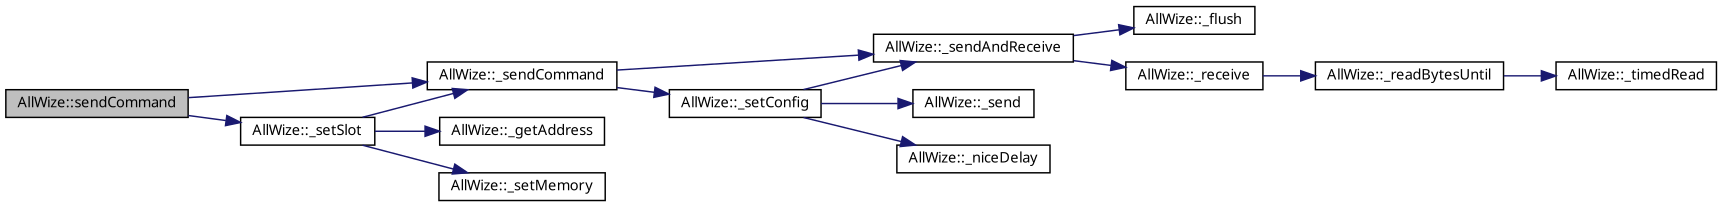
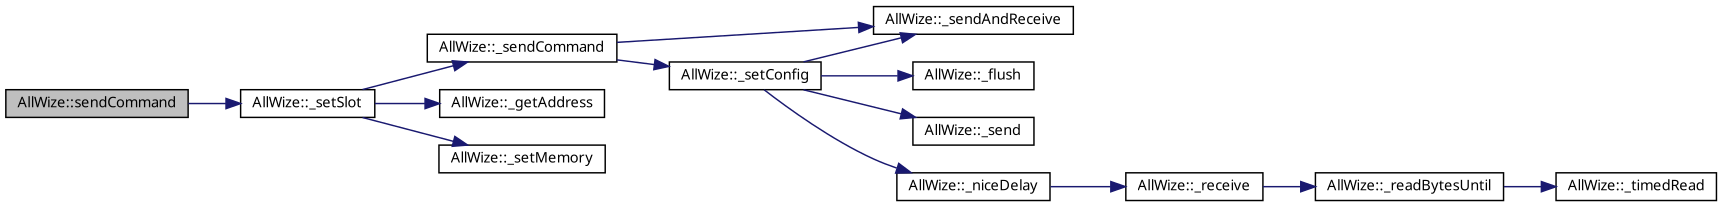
edge "AllWize::_sendAndReceive" -> "AllWize::_flush": now "AllWize::_setConfig" -> "AllWize::_flush"
edge "AllWize::_sendAndReceive" -> "AllWize::_receive": now "AllWize::_niceDelay" -> "AllWize::_receive"
edge "AllWize::sendCommand" -> "AllWize::_sendCommand": removed
